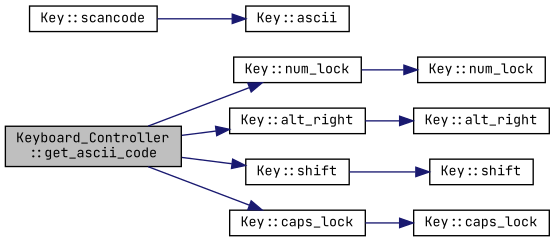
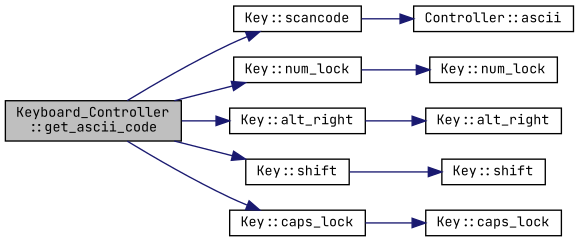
node "Key::ascii": label "Key::ascii" -> "Controller::ascii"
edge "Keyboard_Controller ::get_ascii_code" -> "Key::scancode": added
